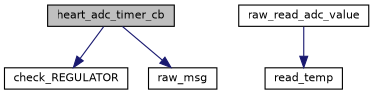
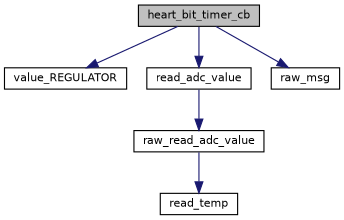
node "heart_adc_timer_cb": label "heart_adc_timer_cb" -> "heart_bit_timer_cb"
node "check_REGULATOR": label "check_REGULATOR" -> "value_REGULATOR"
node "read_adc_value": added
